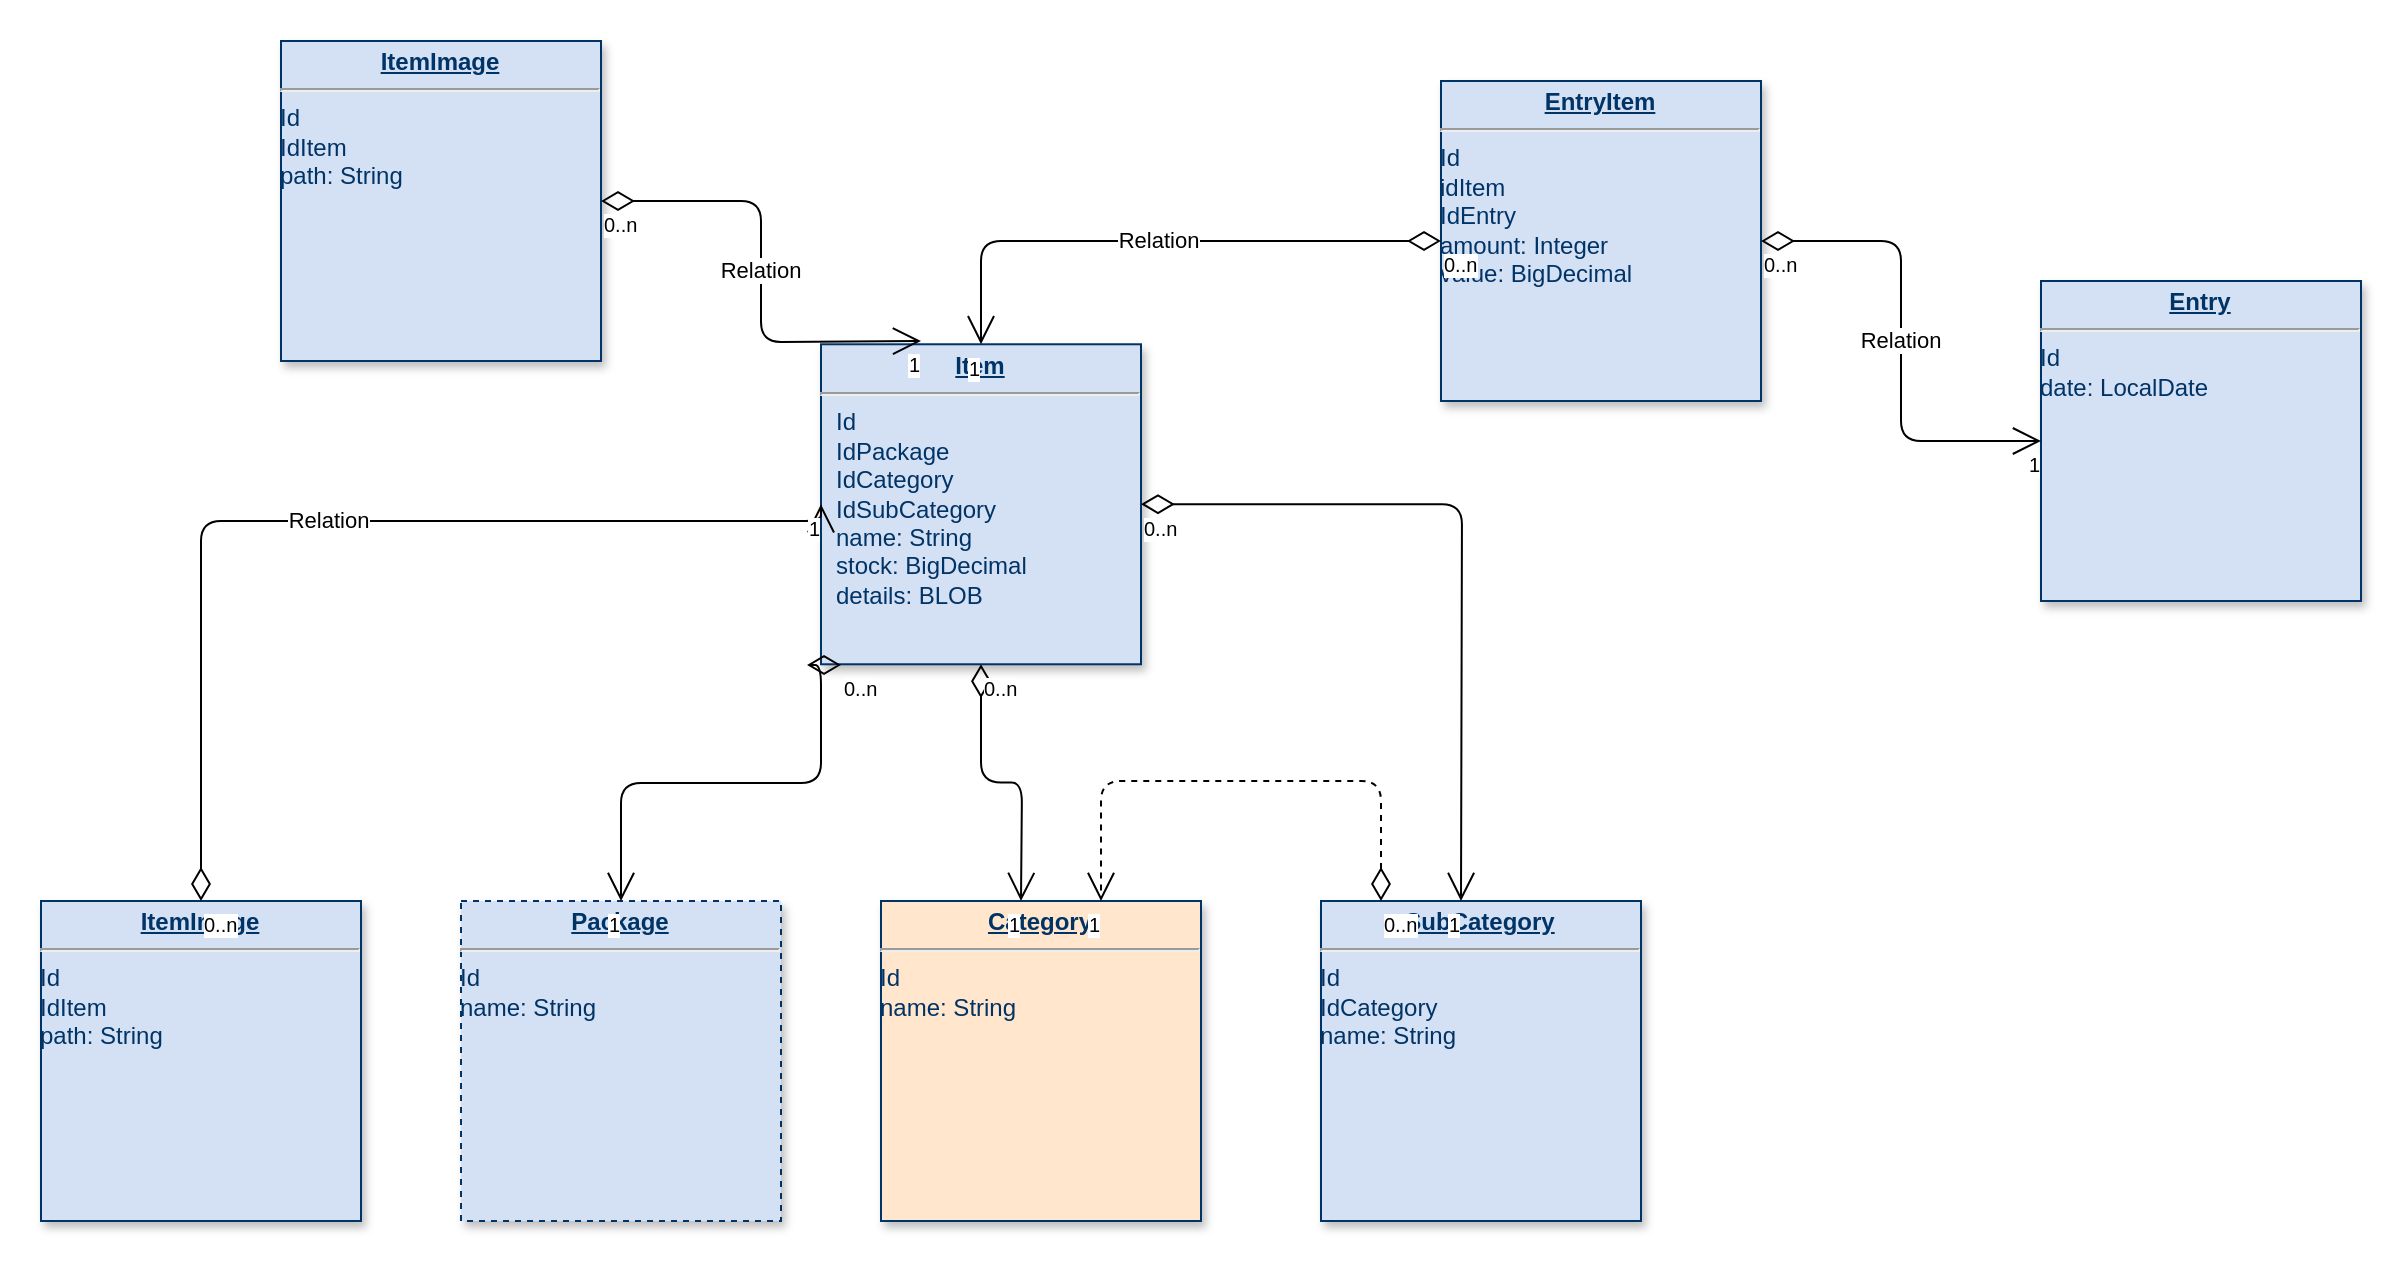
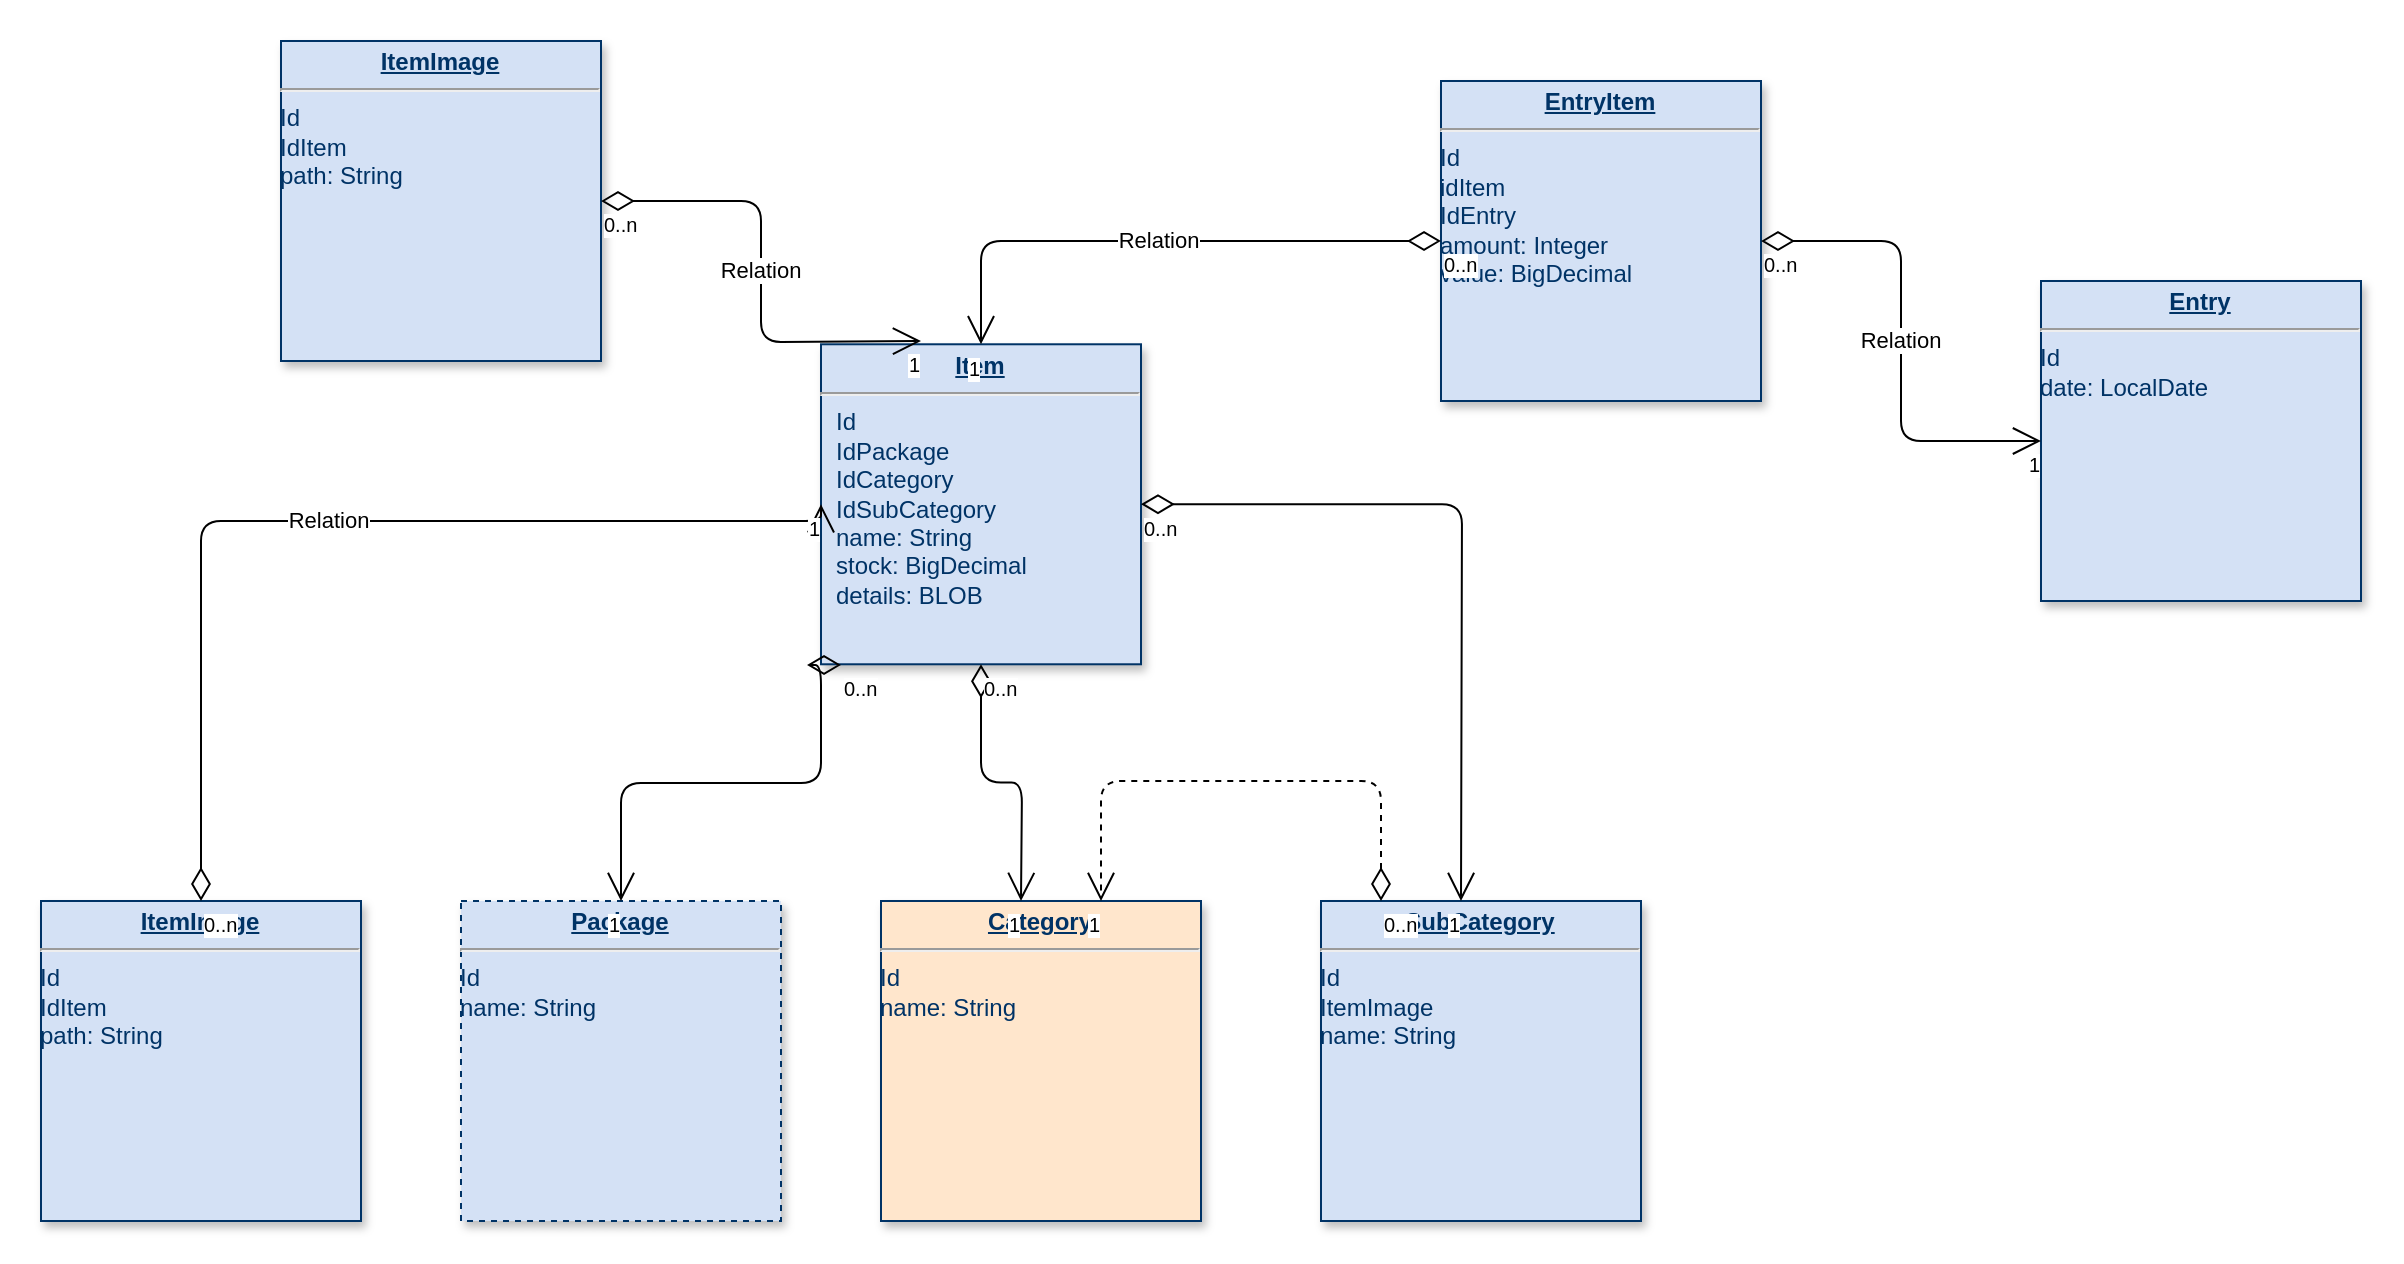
node "SubCategory Id IdCategory name: String": label "SubCategory Id IdCategory name: String" -> "SubCategory Id ItemImage name: String"
